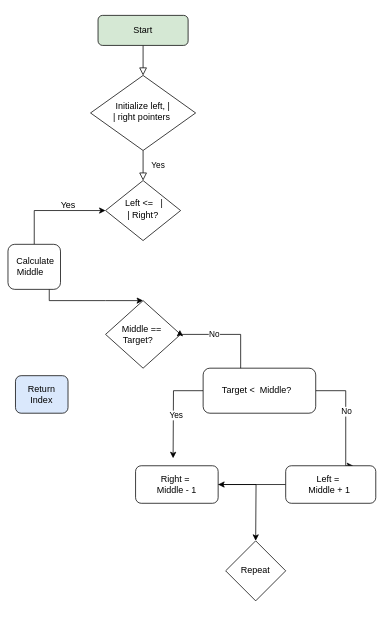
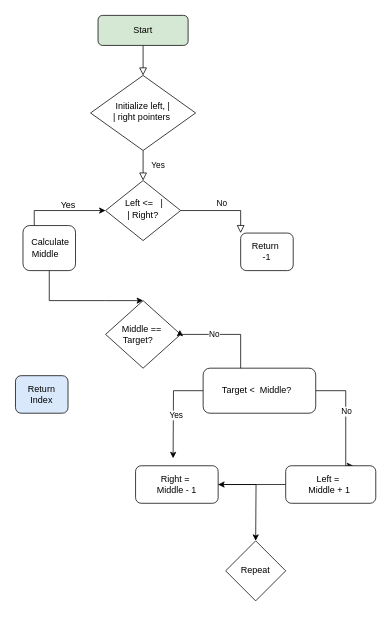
edge "Left <= | | Right?" -> "Return -1": added, label "No"
node "Return -1": added
node "Calculate Middle": moved (34, 267) -> (49, 248)
